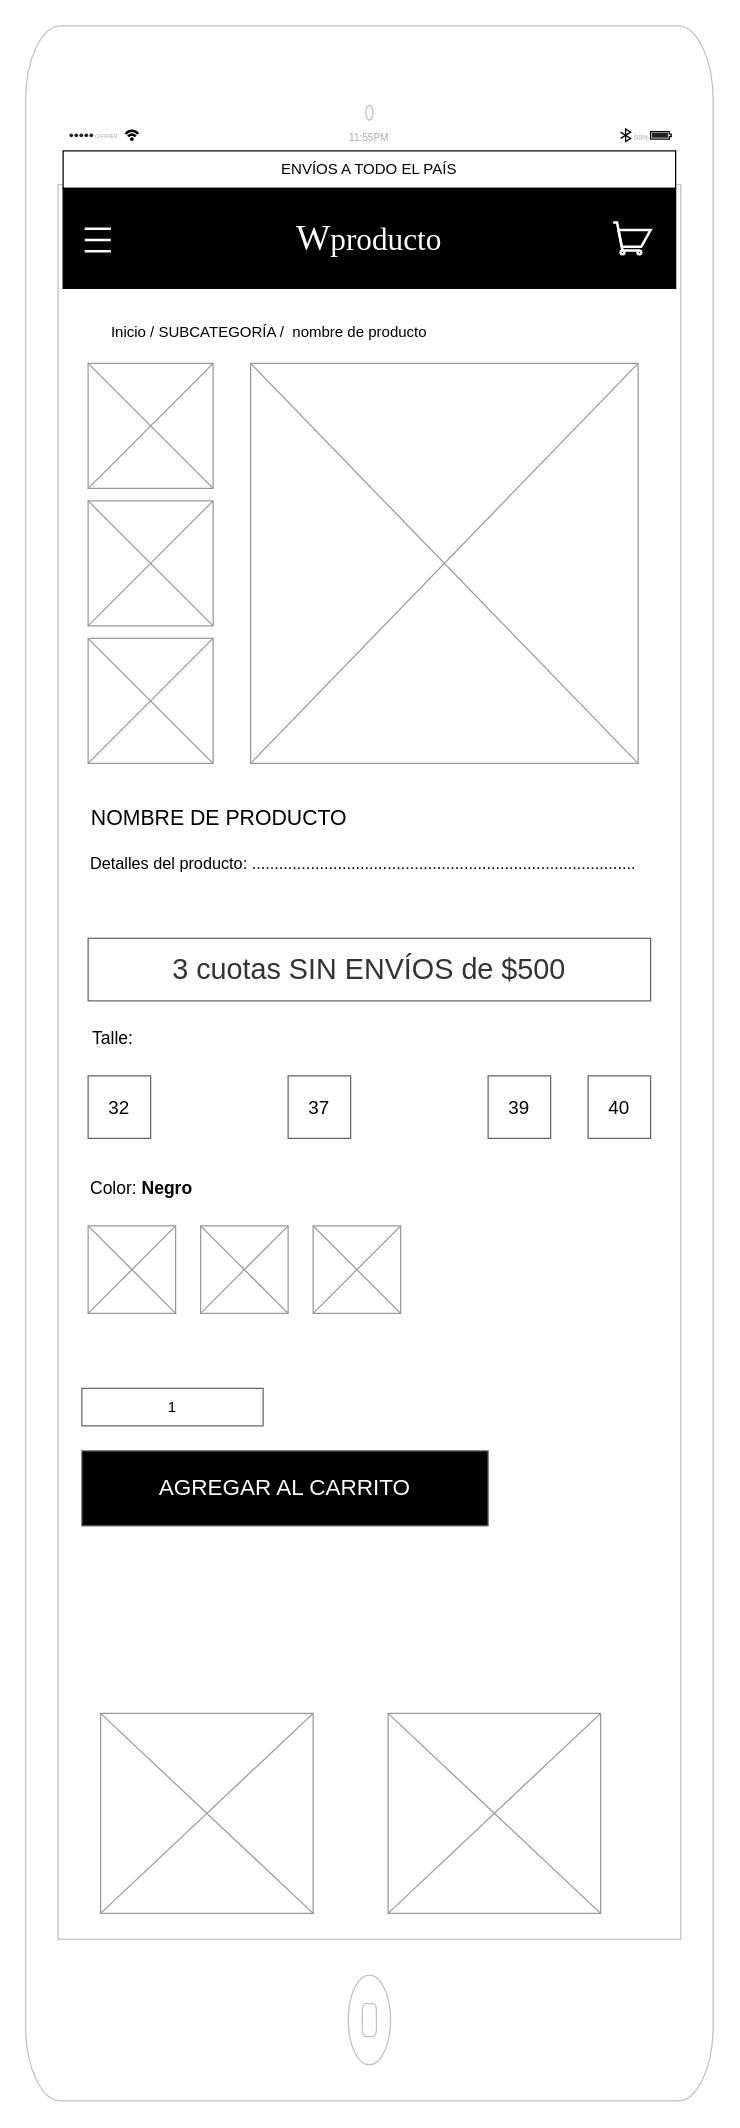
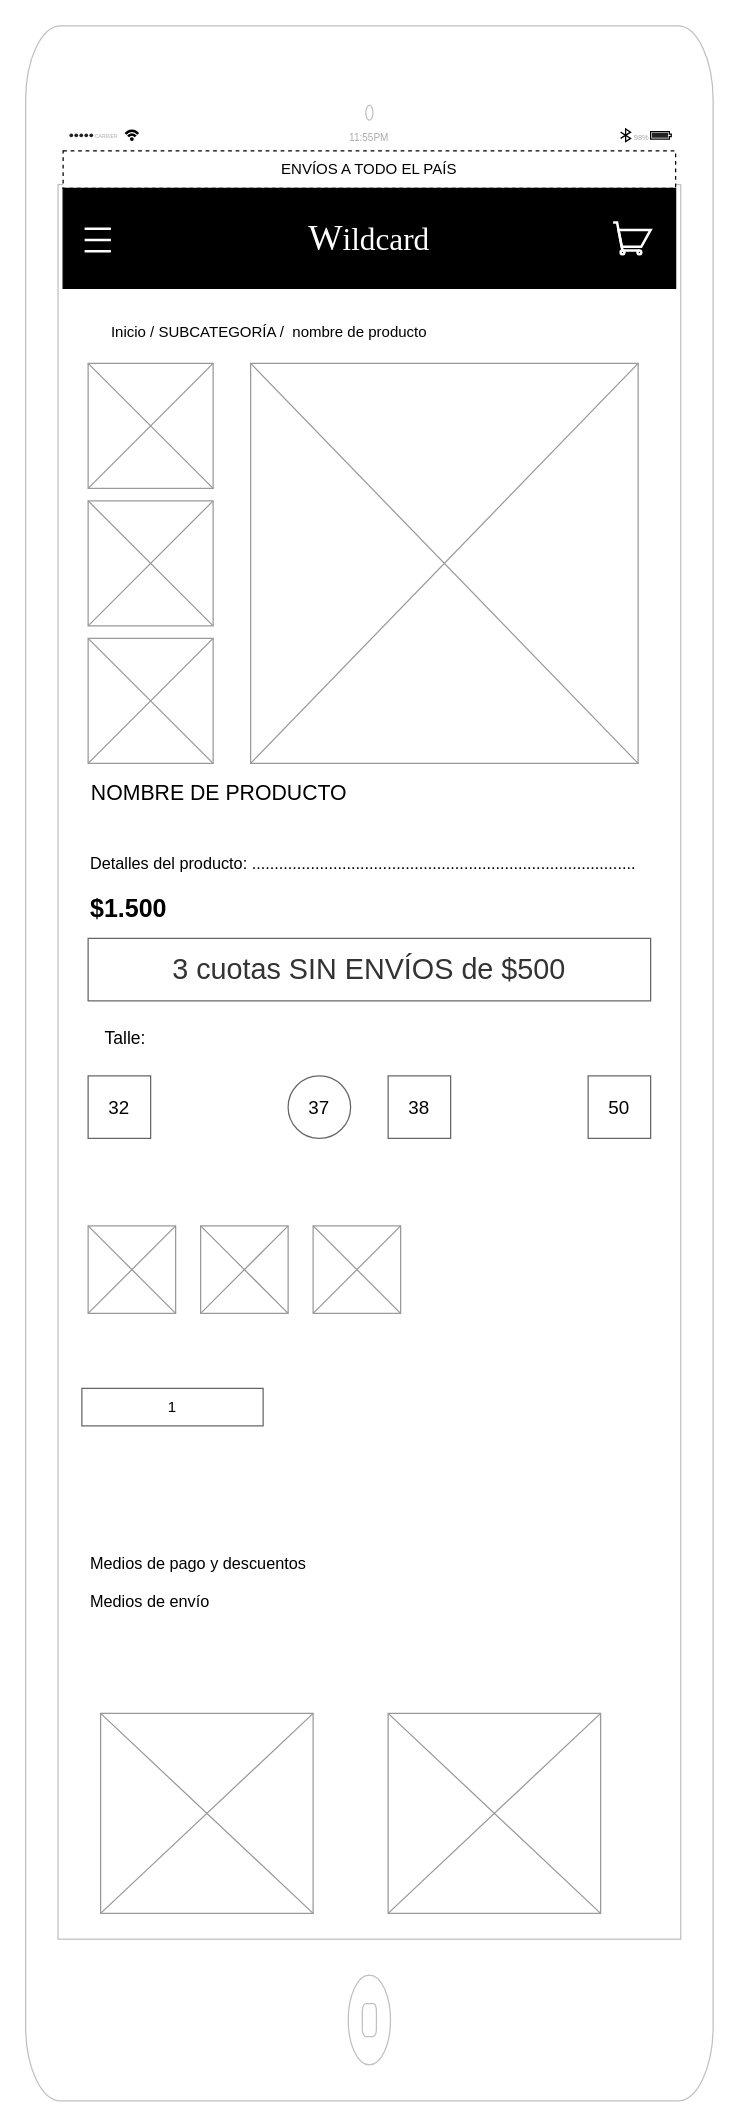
node "ENVÍOS A TODO EL PAÍS": style solid -> dashed
node "Wproducto": label "Wproducto" -> "Wildcard"
node "NOMBRE DE PRODUCTO": moved (219, 819) -> (219, 794)
node "$1.500": added
node "Talle:": moved (113, 1038) -> (126, 1038)
node "37": shape rectangle -> ellipse
node "38": added
node "39": removed
node "40": label "40" -> "50"
node "Color: Negro": removed
node "AGREGAR AL CARRITO": removed
node "Medios de pago y descuentos": added
node "Medios de envío": added
